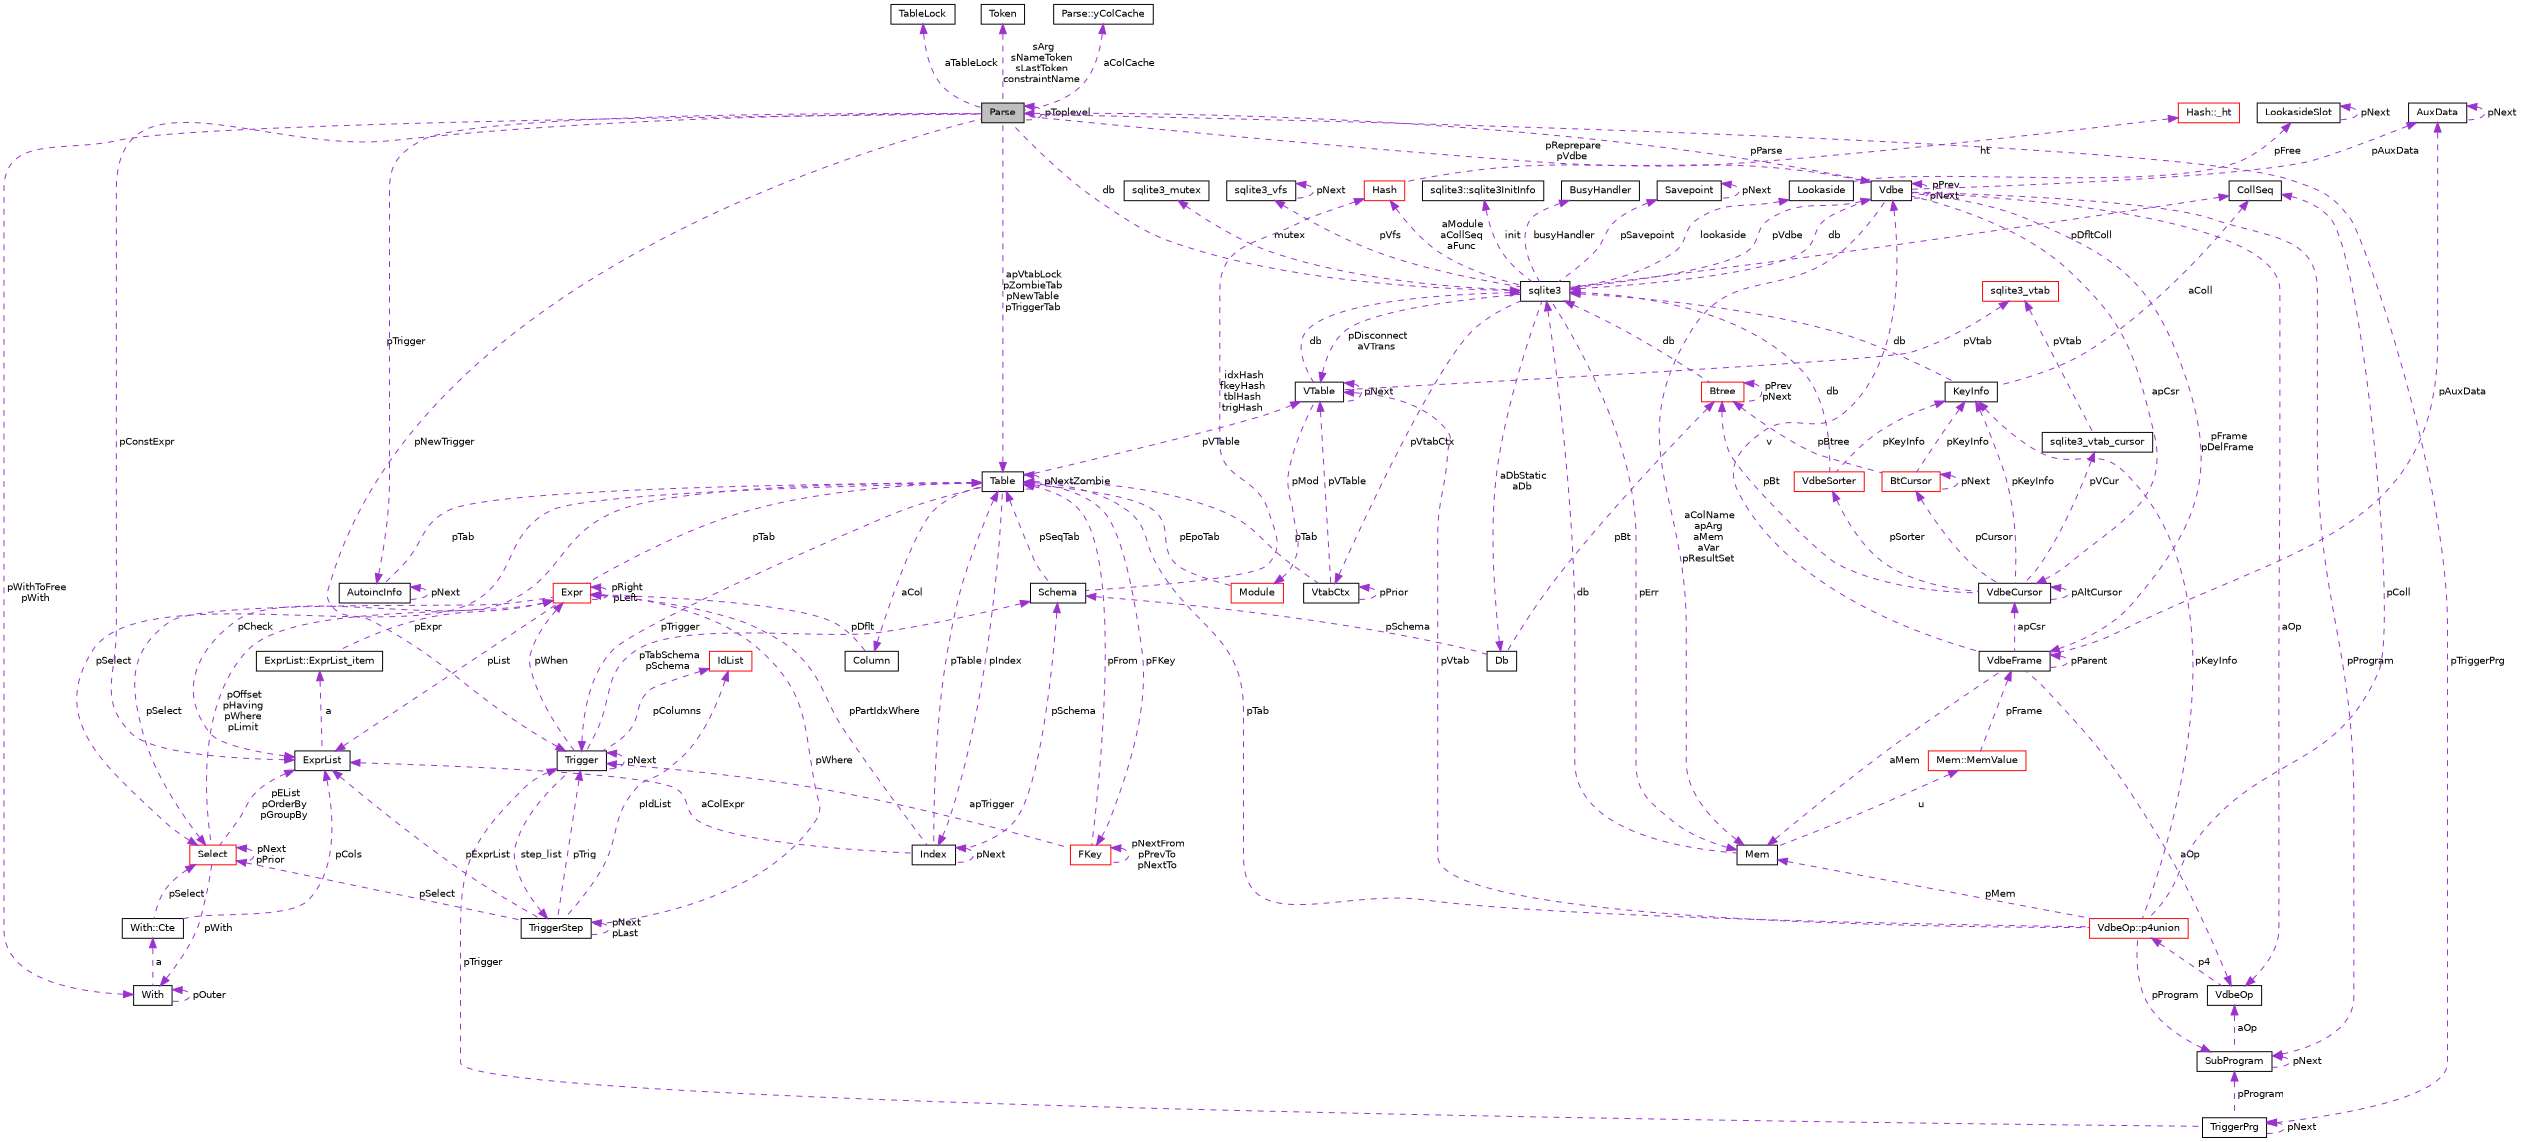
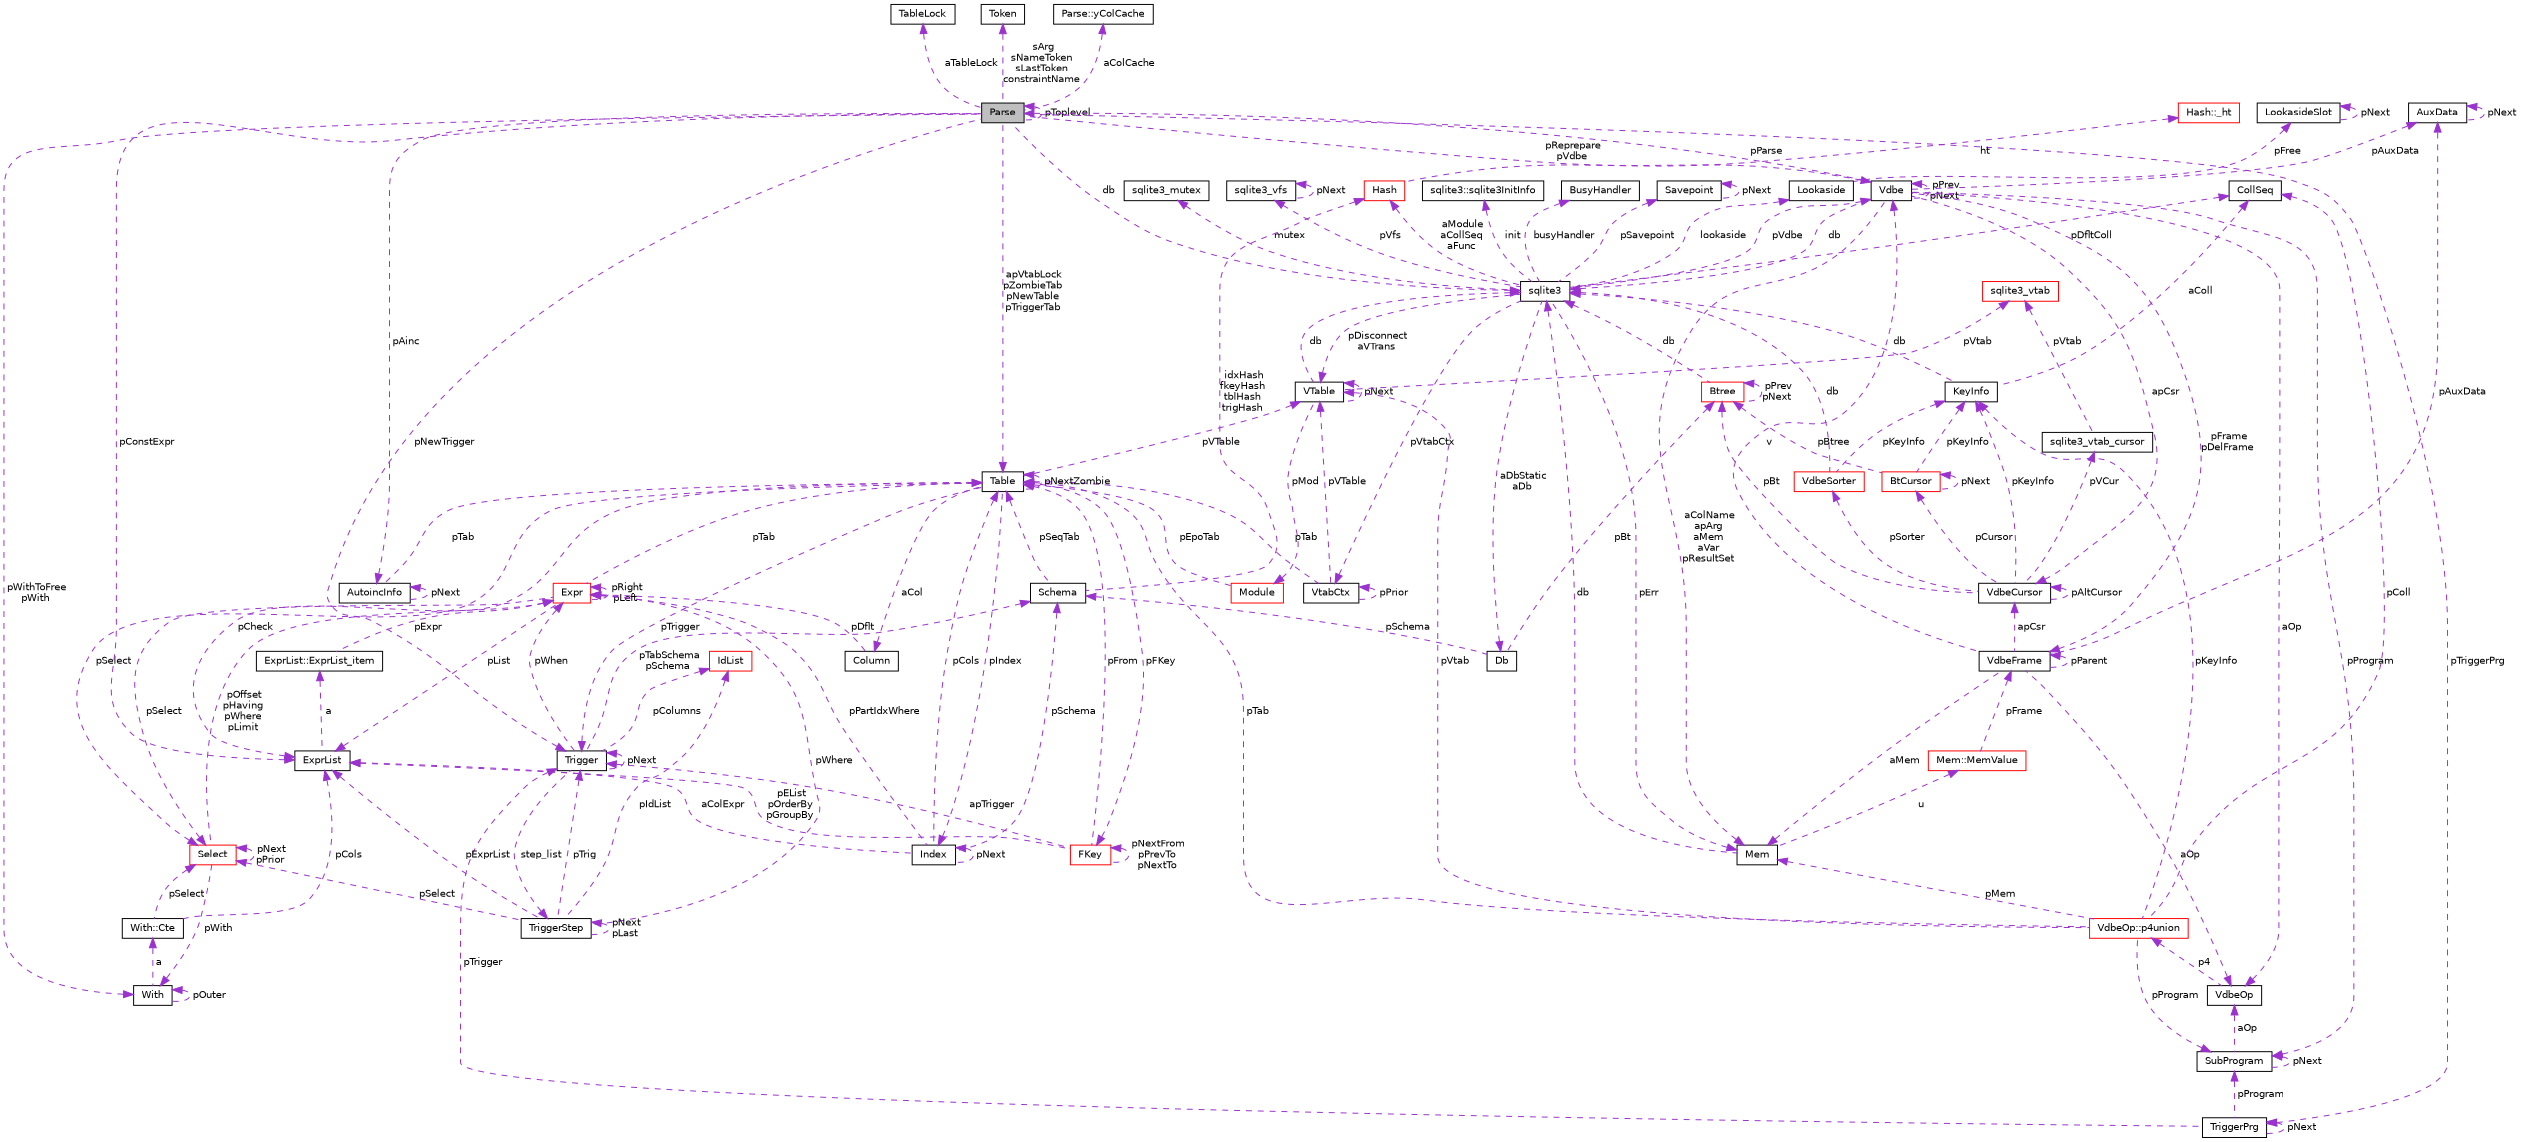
edge "Parse" -> "AutoincInfo": label " pTrigger" -> " pAinc"
edge "Index" -> "Table": label " pTable" -> " pCols"
edge "Select" -> "ExprList": now "FKey" -> "ExprList"
